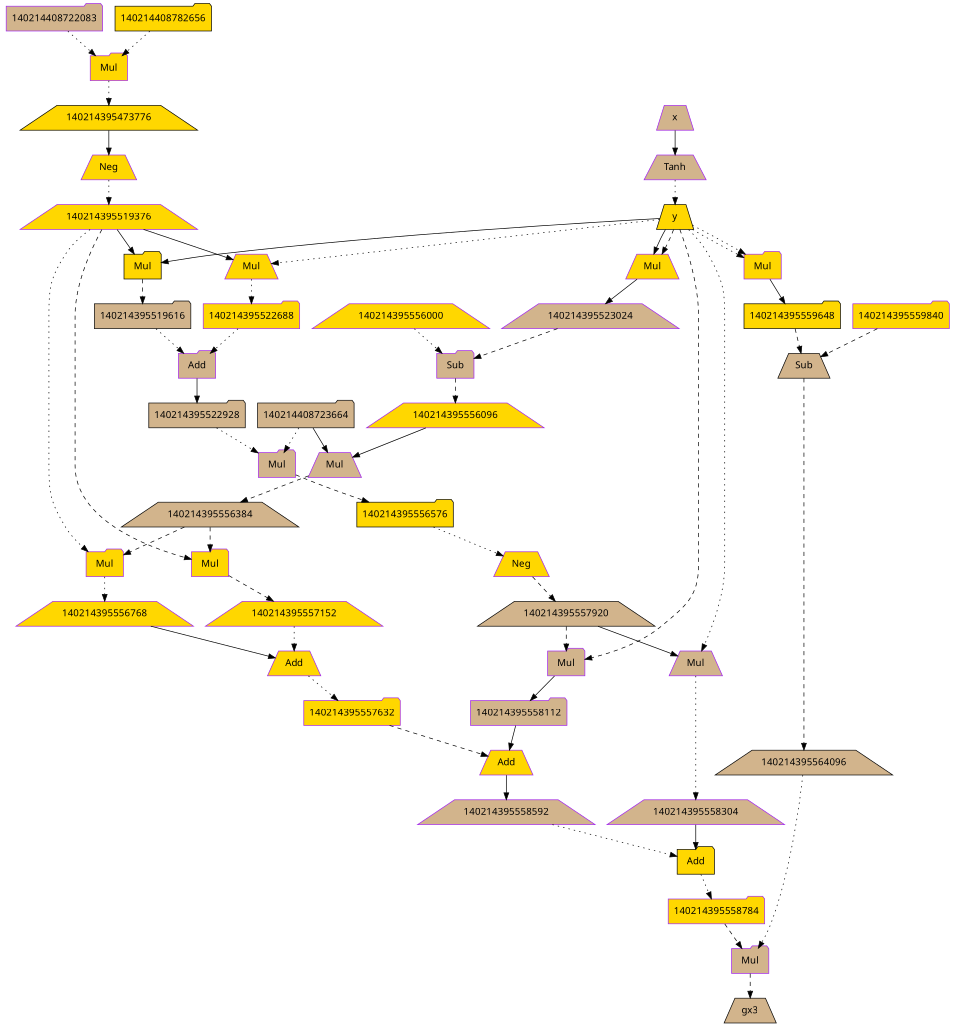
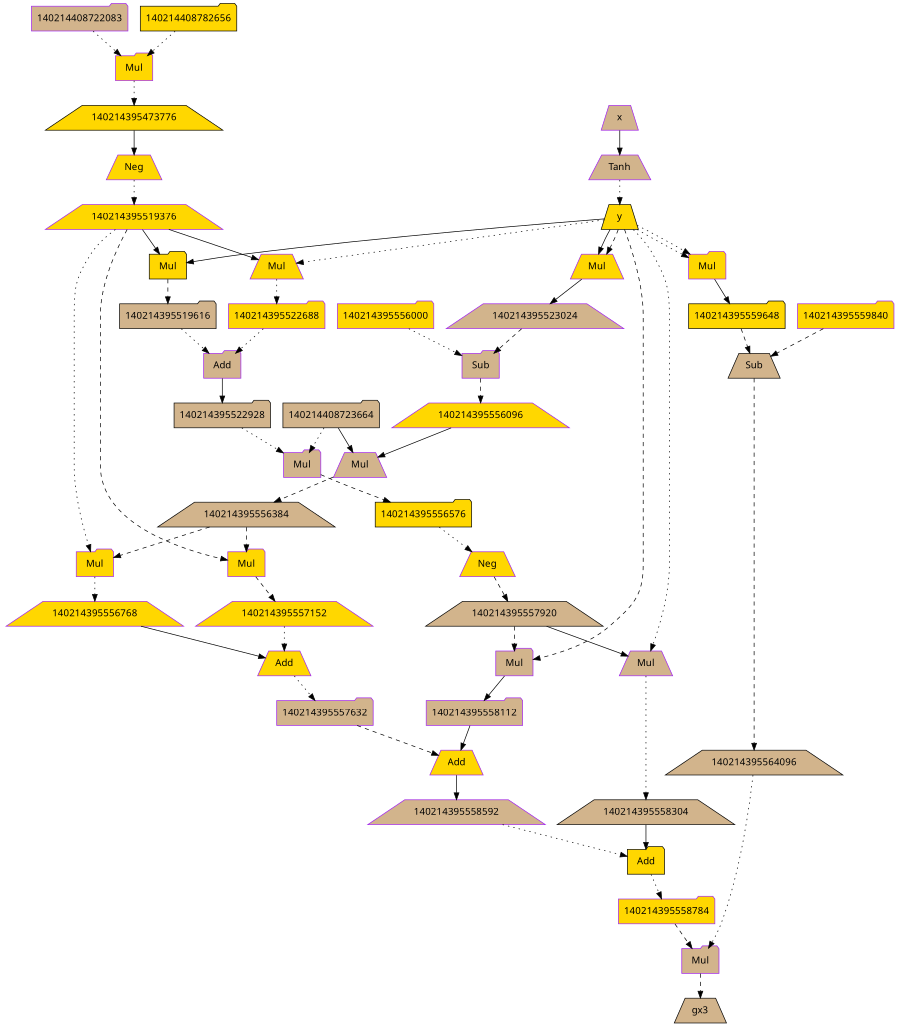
node "140214395556000": shape trapezium -> folder
node "140214395557632": fillcolor gold -> tan
node "140214395558304": color purple -> black
